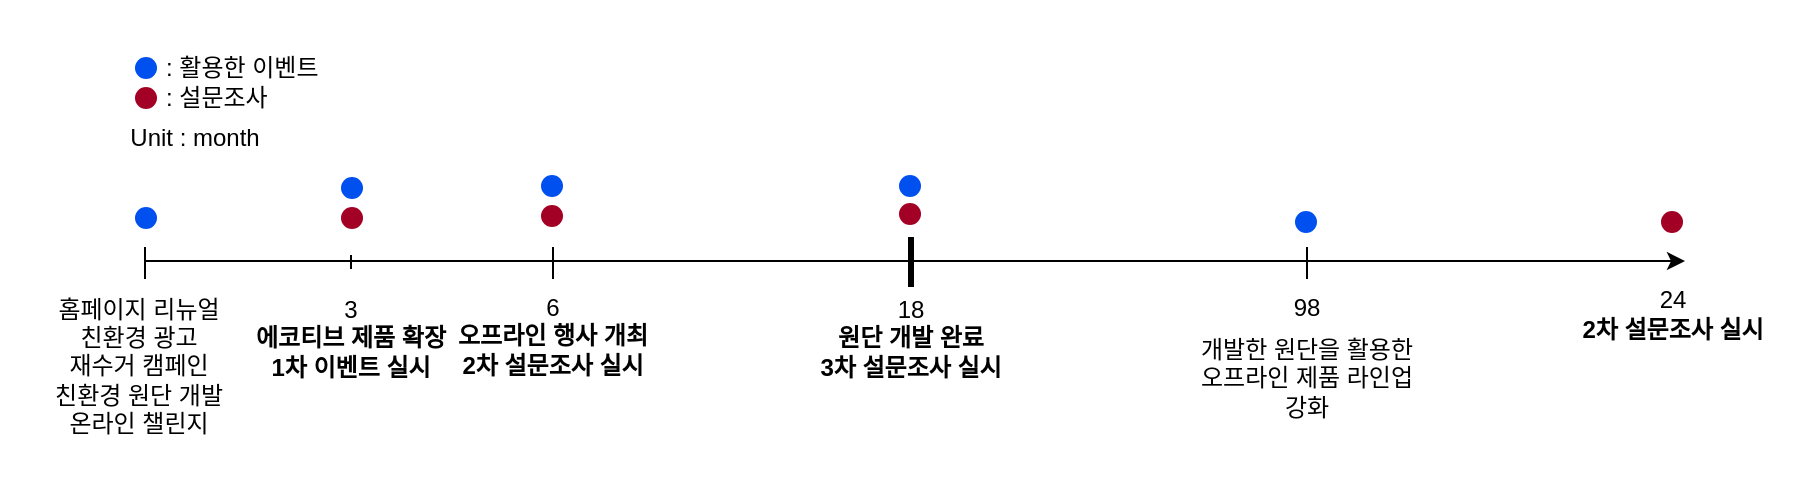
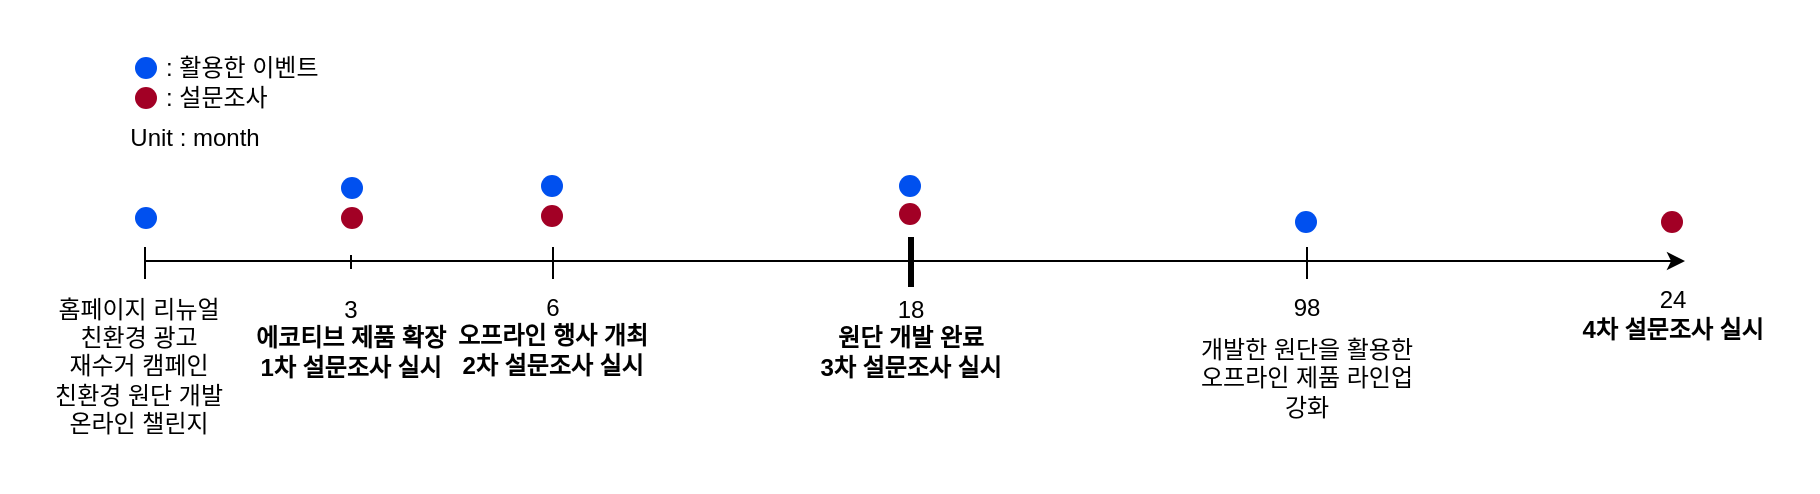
node "24 2차 설문조사 실시": label "24 2차 설문조사 실시" -> "24 4차 설문조사 실시"
node "3 에코티브 제품 확장 1차 이벤트 실시": label "3 에코티브 제품 확장 1차 이벤트 실시" -> "3 에코티브 제품 확장 1차 설문조사 실시"
